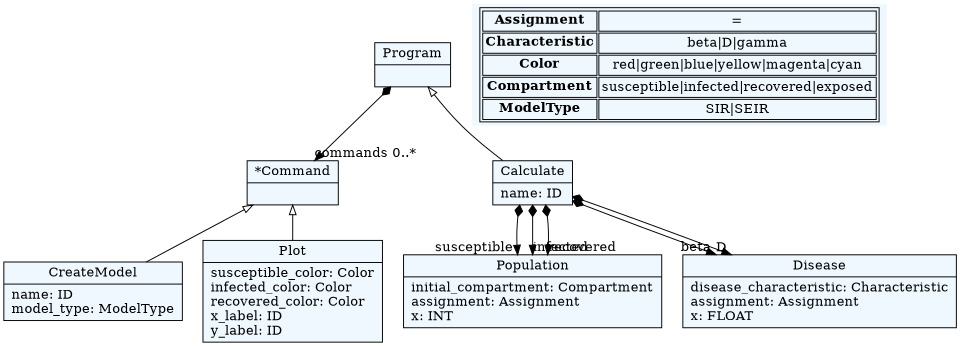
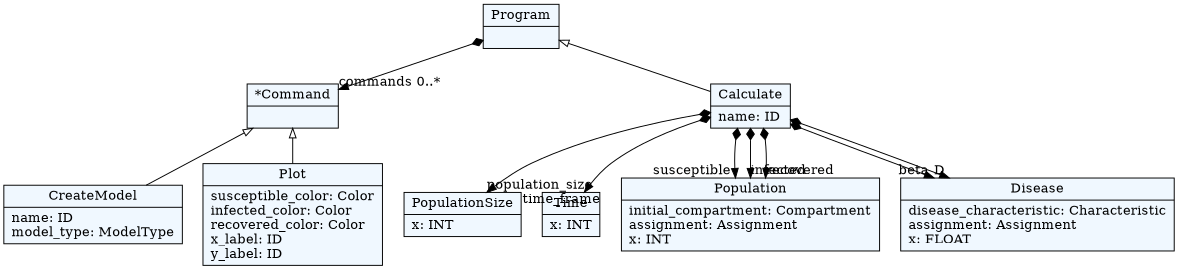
node "Assignment": removed
node "PopulationSize": added
node "Time": added
